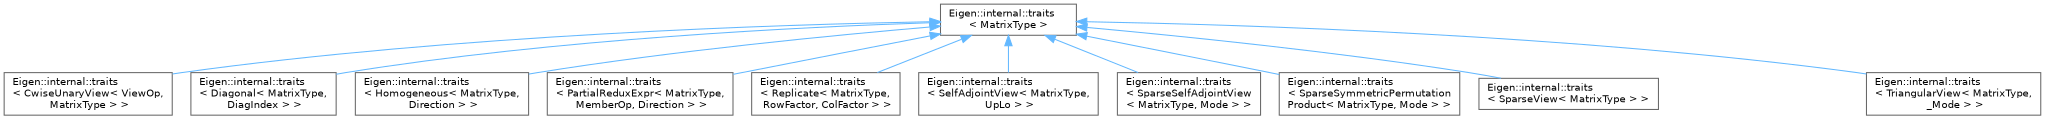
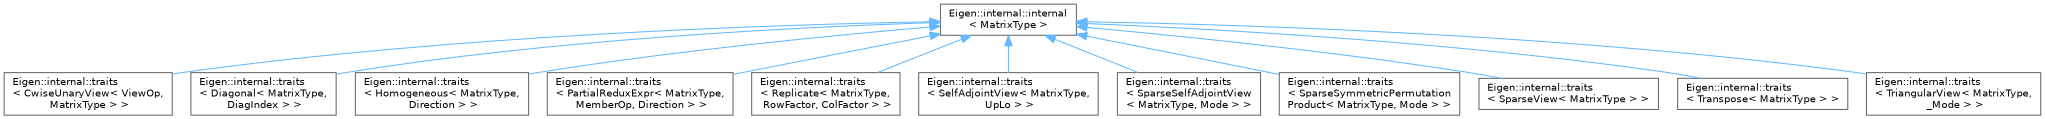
node "Eigen::internal::traits < MatrixType >": label "Eigen::internal::traits < MatrixType >" -> "Eigen::internal::internal < MatrixType >"
node "Eigen::internal::traits < Transpose< MatrixType > >": added
